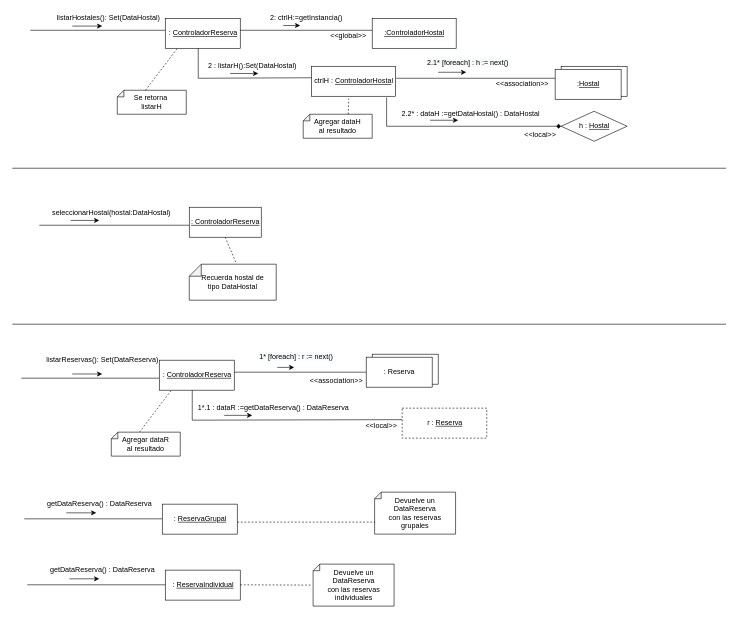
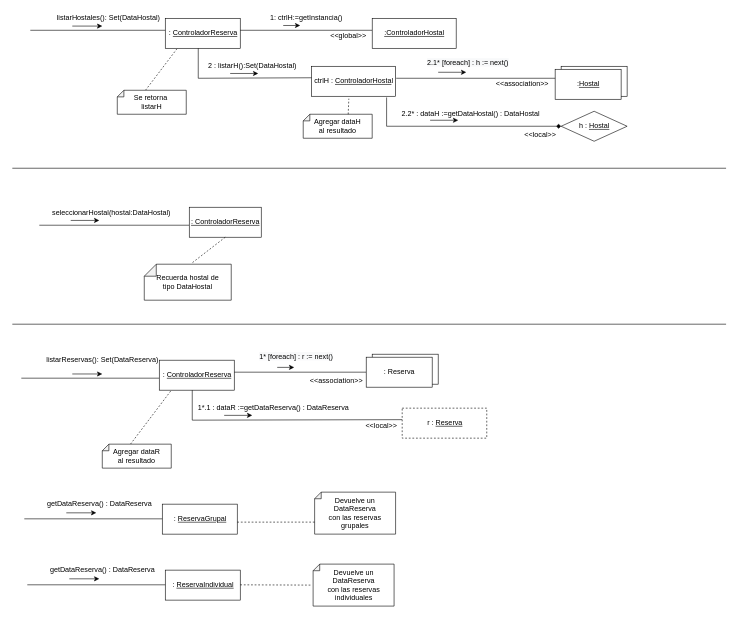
node "2: ctrlH:=getInstancia()": label "2: ctrlH:=getInstancia()" -> "1: ctrlH:=getInstancia()"
node "Recuerda hostal de tipo DataHostal": moved (233, 282) -> (188, 282)
node "Agregar dataR al resultado": moved (146, 444) -> (137, 456)
node "Devuelve un DataReserva con las reservas grupales": moved (415, 513) -> (355, 513)
